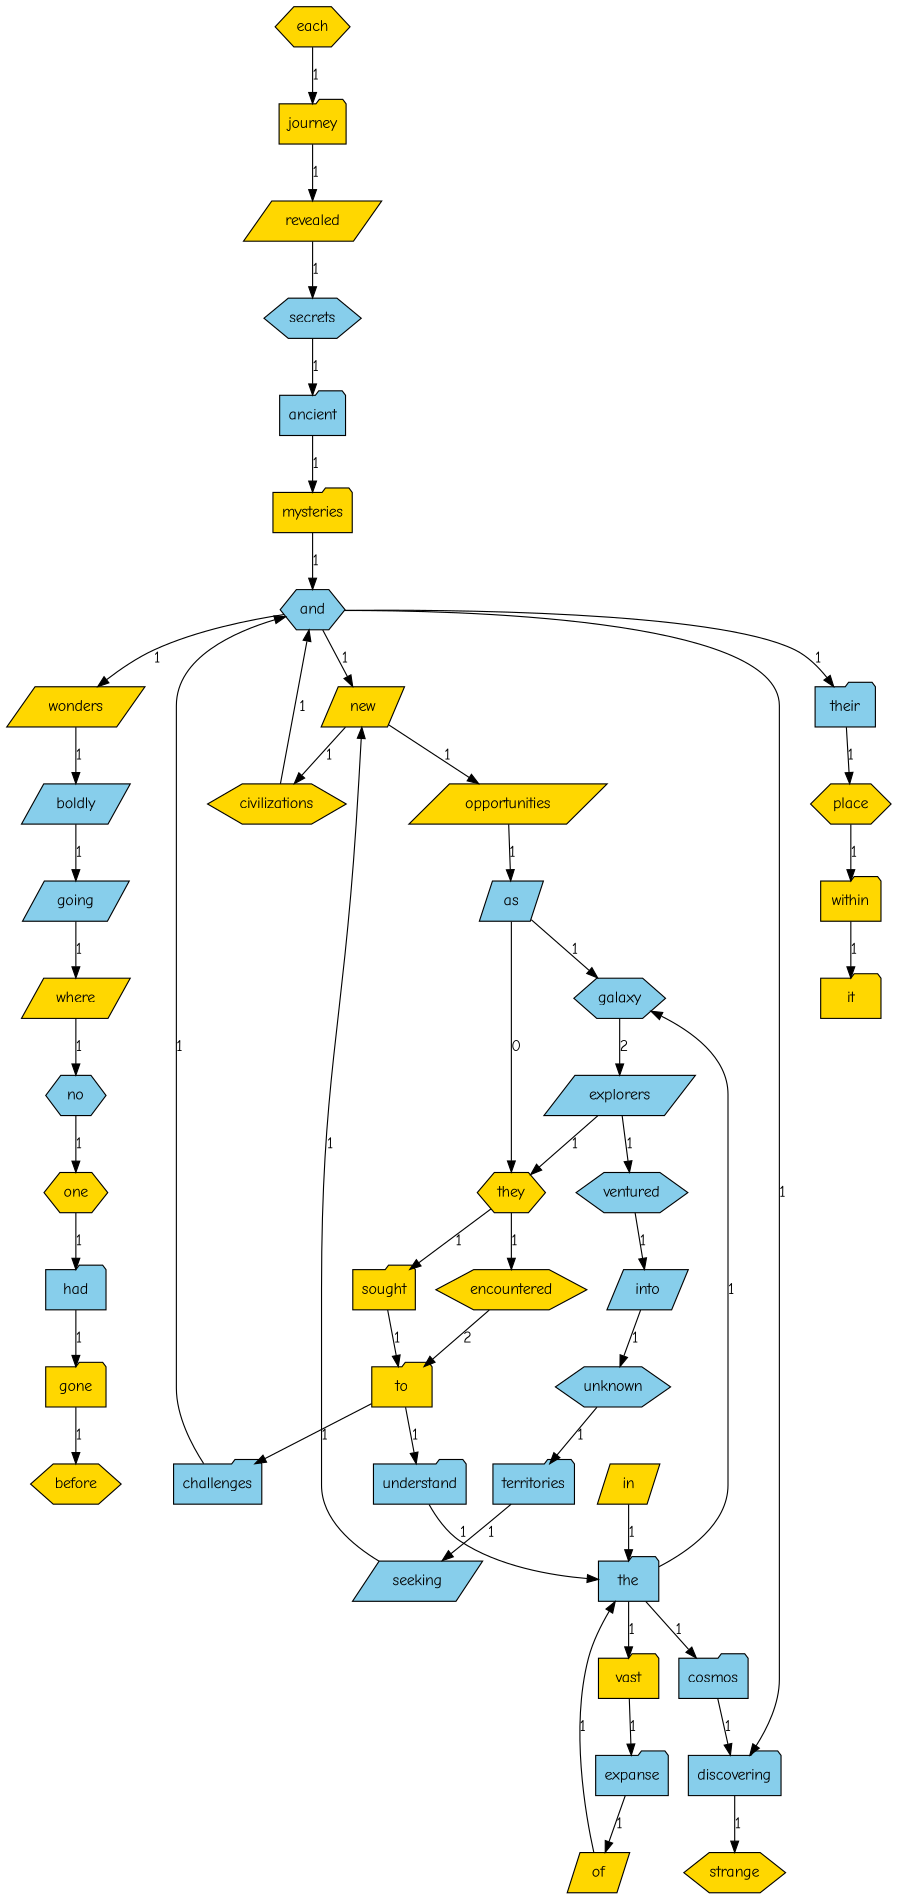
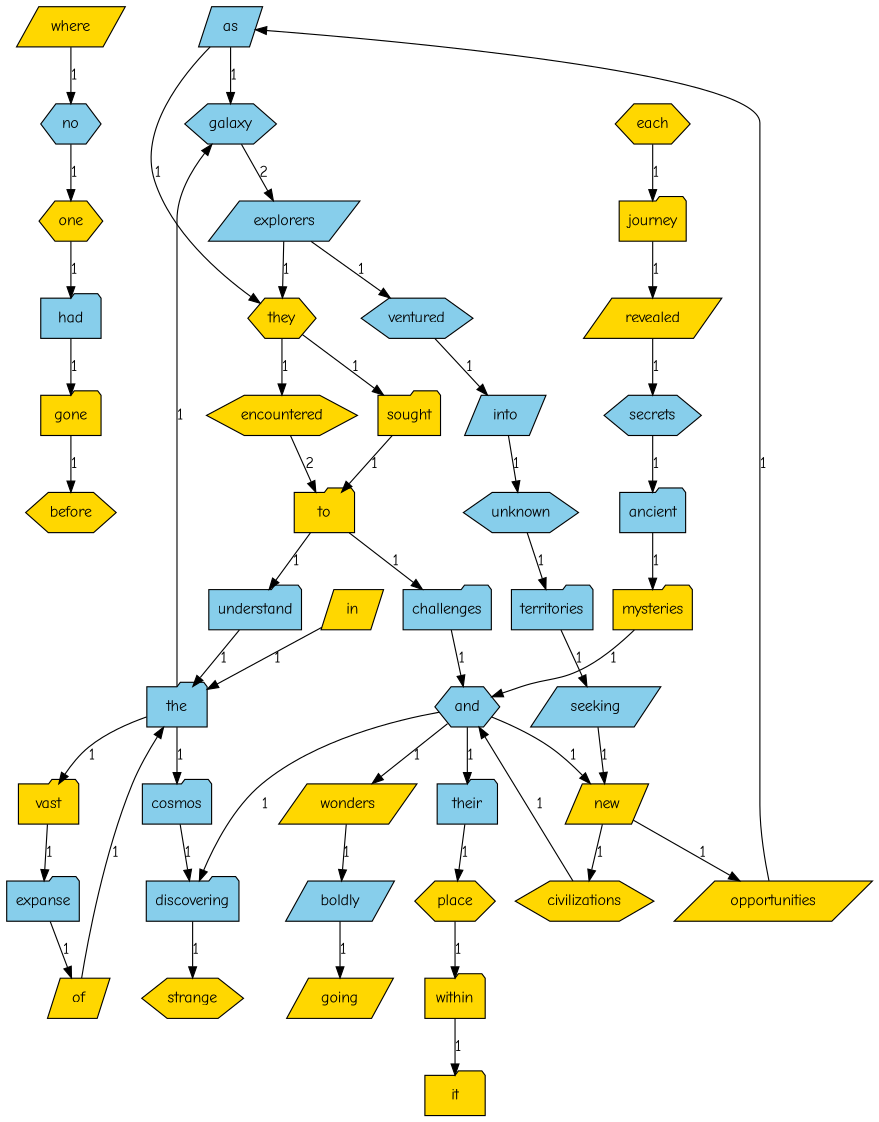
node "going": fillcolor skyblue -> gold
edge "going" -> "where": removed, label "1"
edge "as" -> "they": label "0" -> "1"
